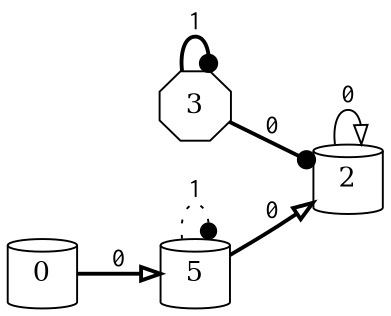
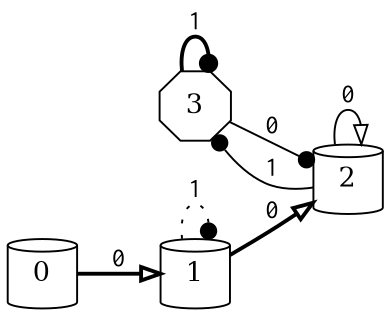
edge "3" -> "2": style bold -> solid
edge "2" -> "3": added, label "1"
node "5": label "5" -> "1"
